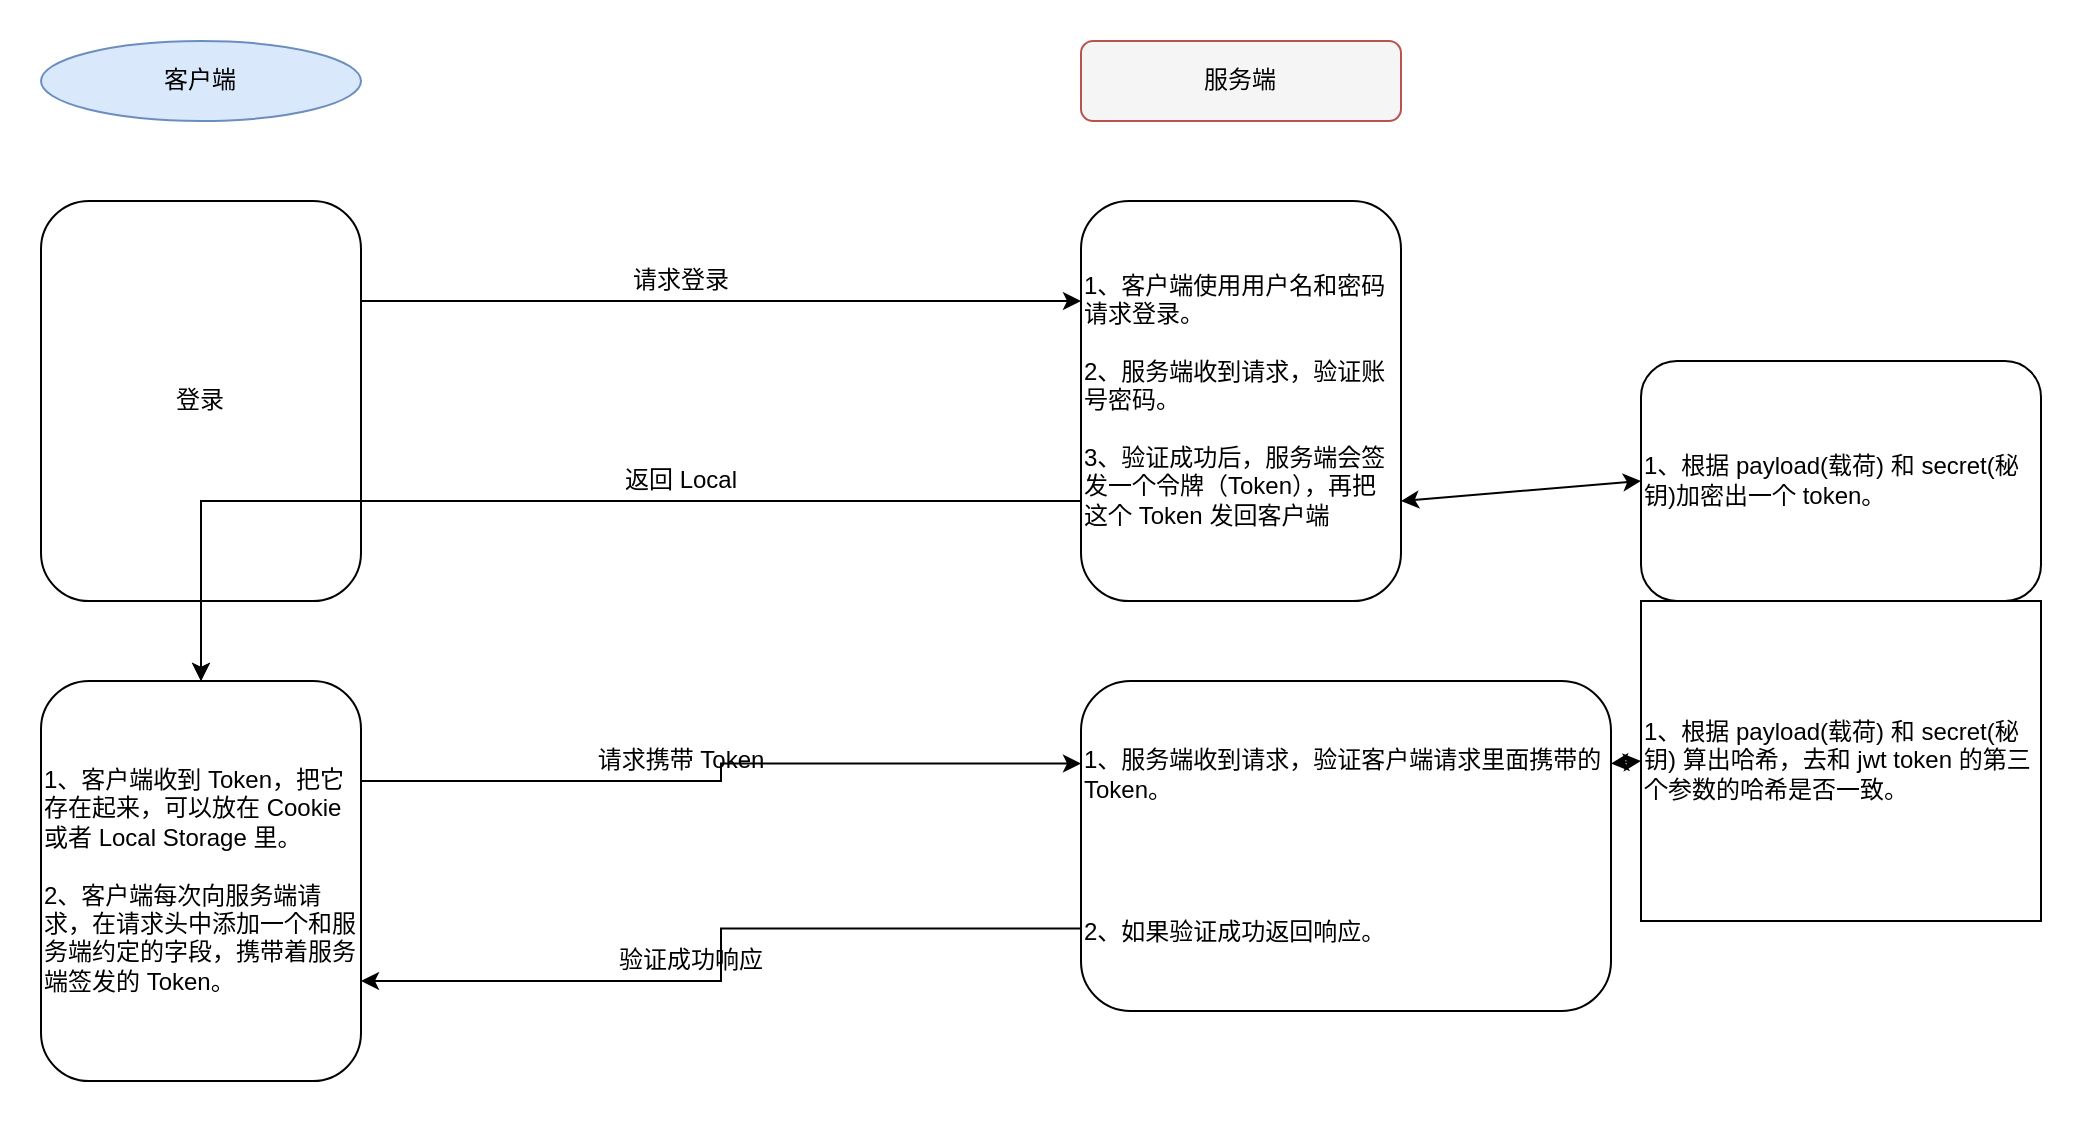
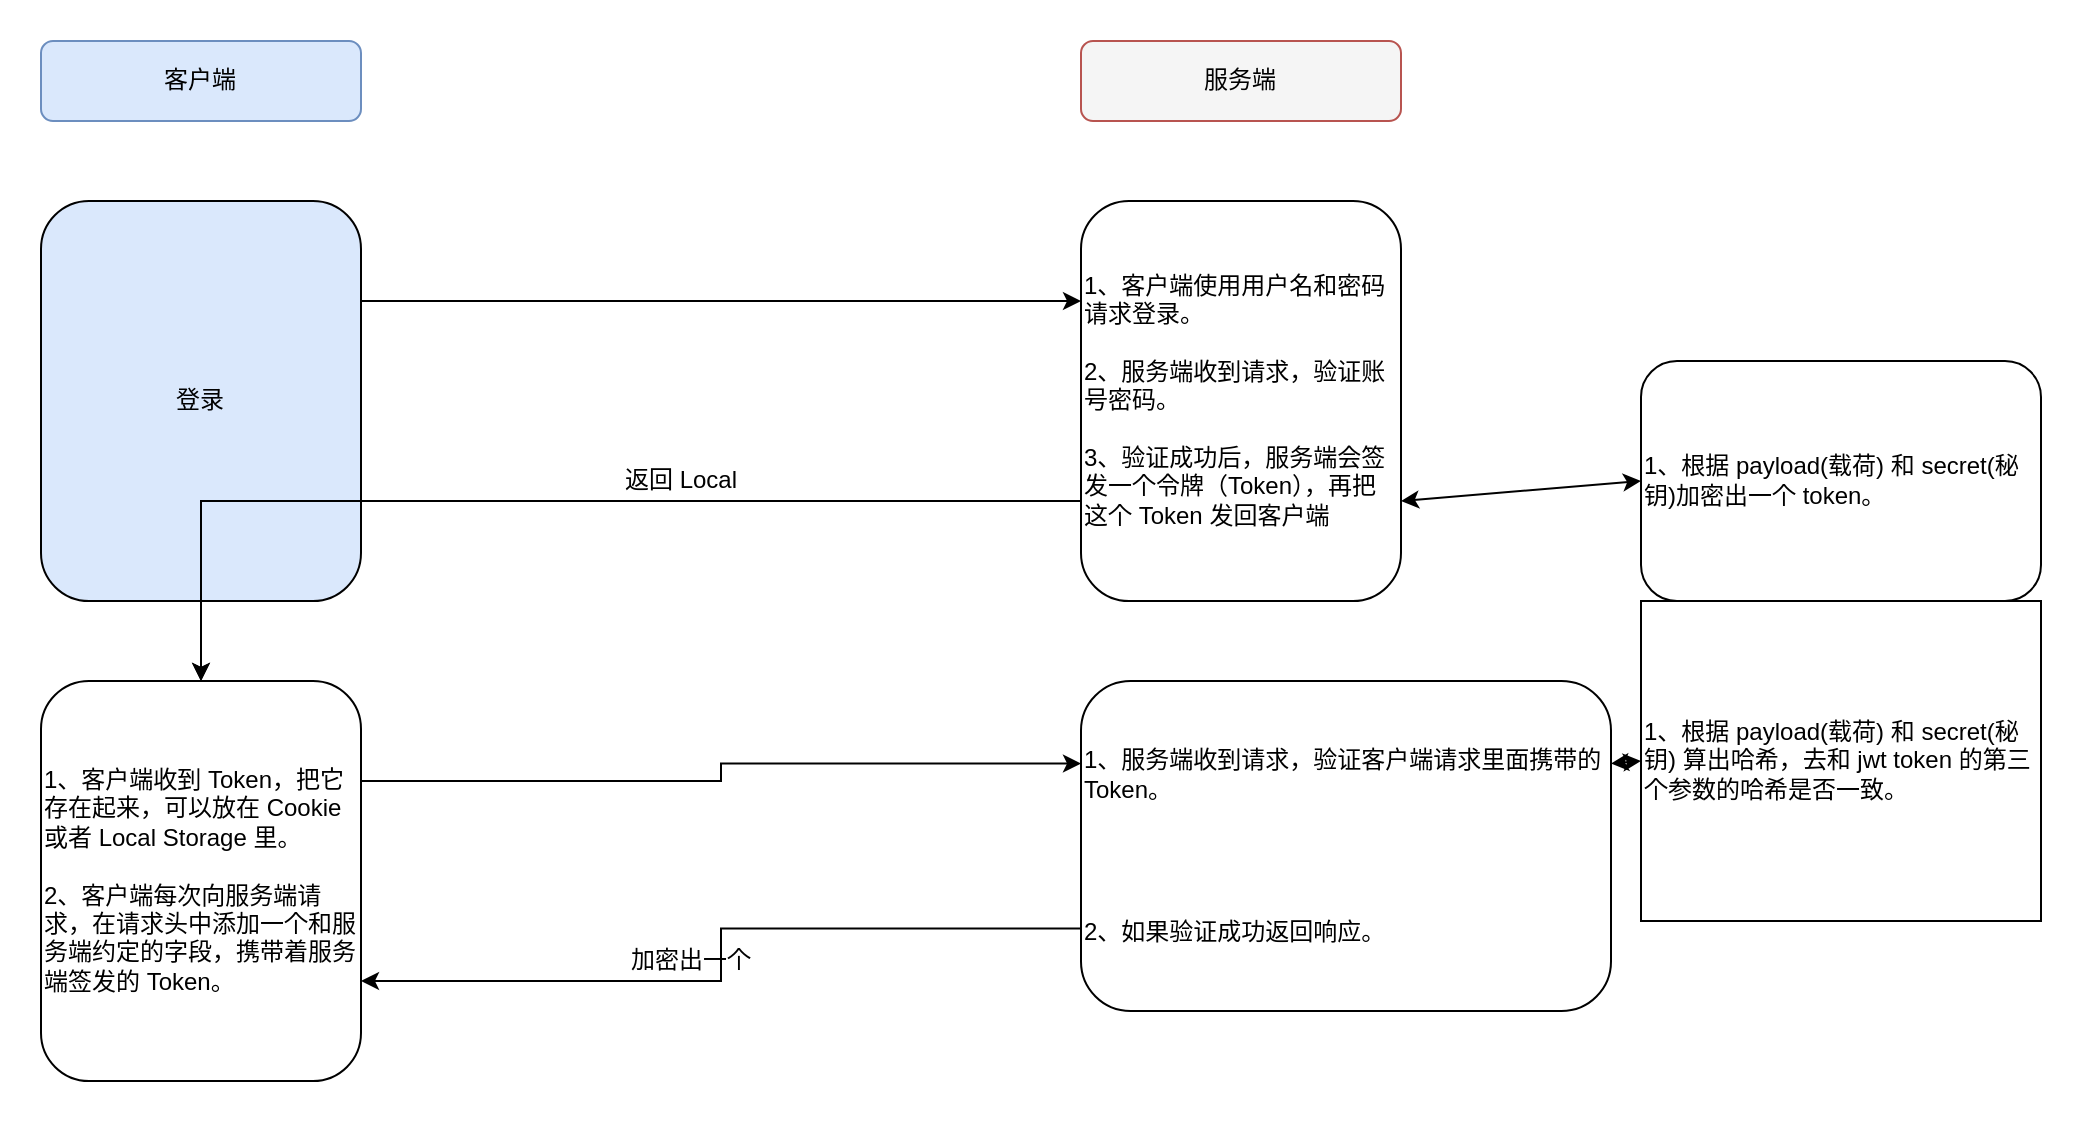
node "客户端": shape ellipse -> rounded rectangle
node "请求登录": removed
node "登录": fillcolor #ffffff -> #dae8fc
node "请求携带 Token": removed
node "验证成功响应": label "验证成功响应" -> "加密出一个"
